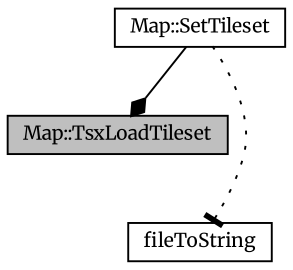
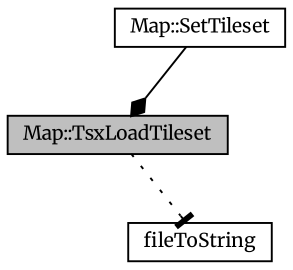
edge "Map::SetTileset" -> "fileToString": now "Map::TsxLoadTileset" -> "fileToString"
